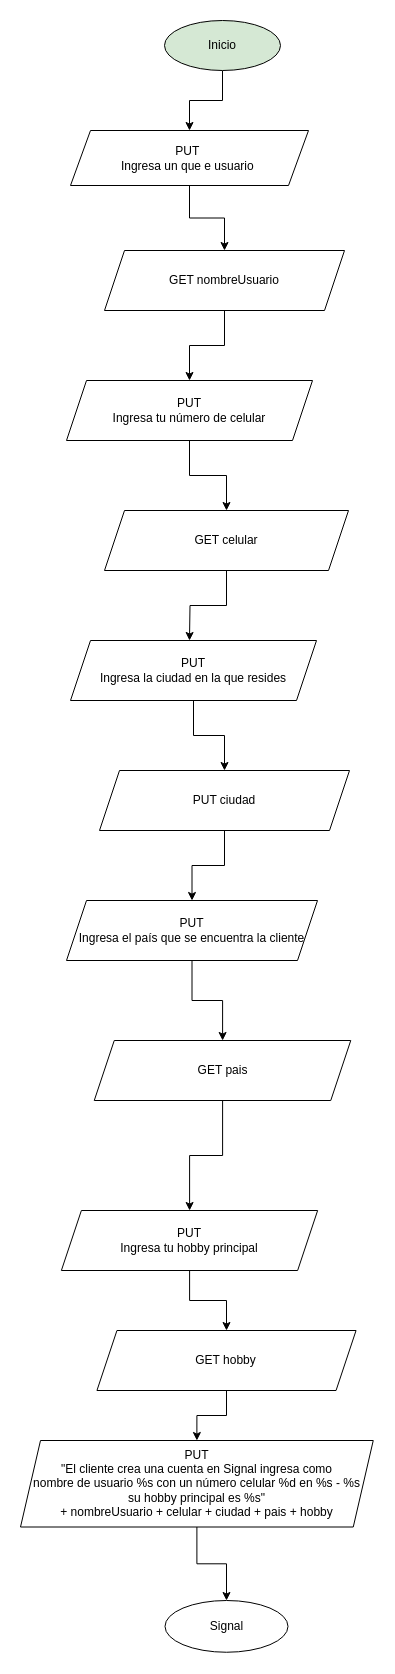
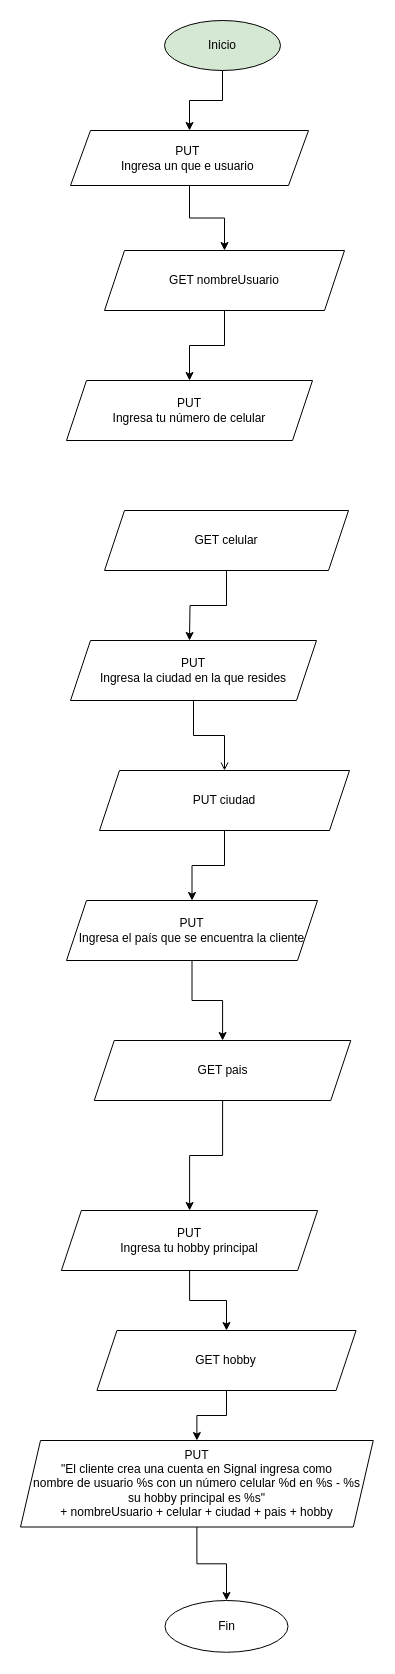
edge "PUT Ingresa tu número de celular" -> "GET celular": removed
edge "PUT Ingresa la ciudad en la que resides" -> "PUT ciudad": arrowhead classic -> open
node "Signal": label "Signal" -> "Fin"
